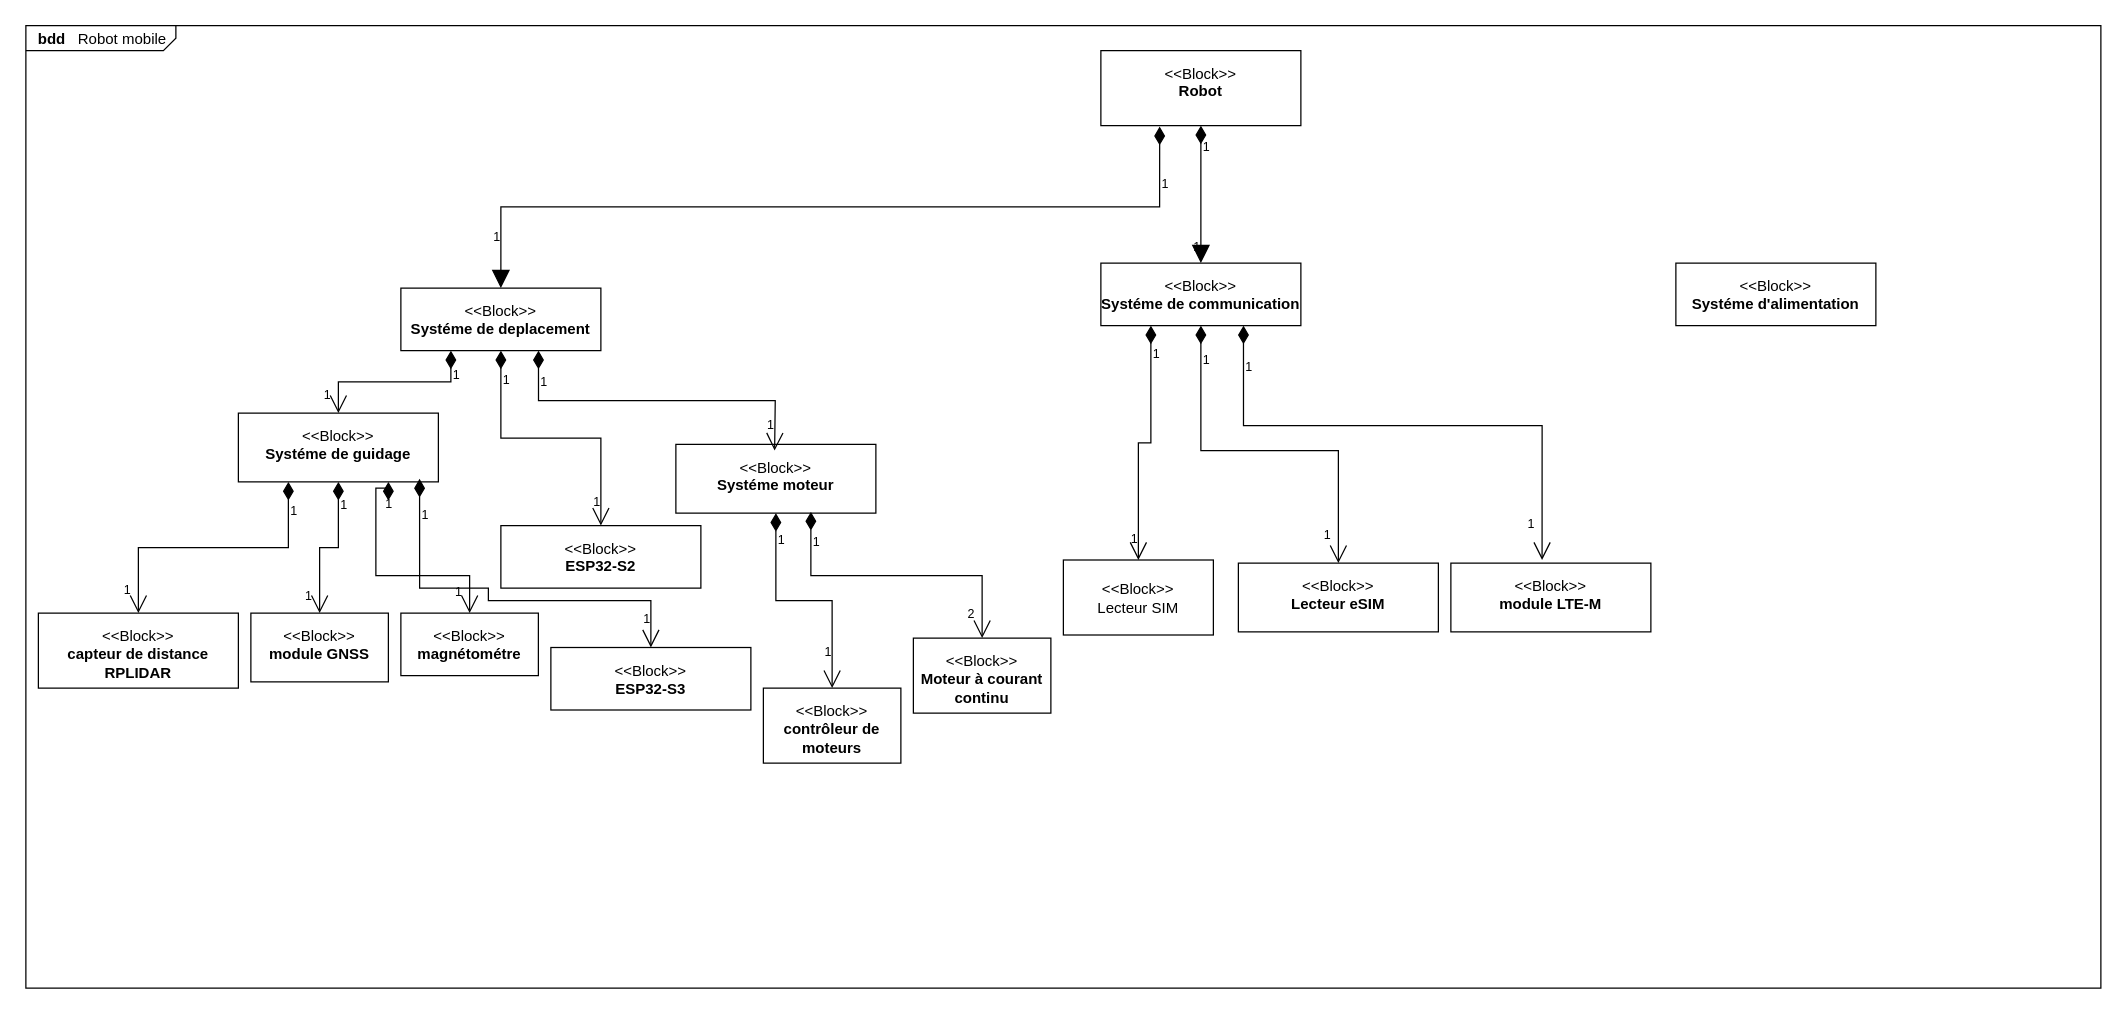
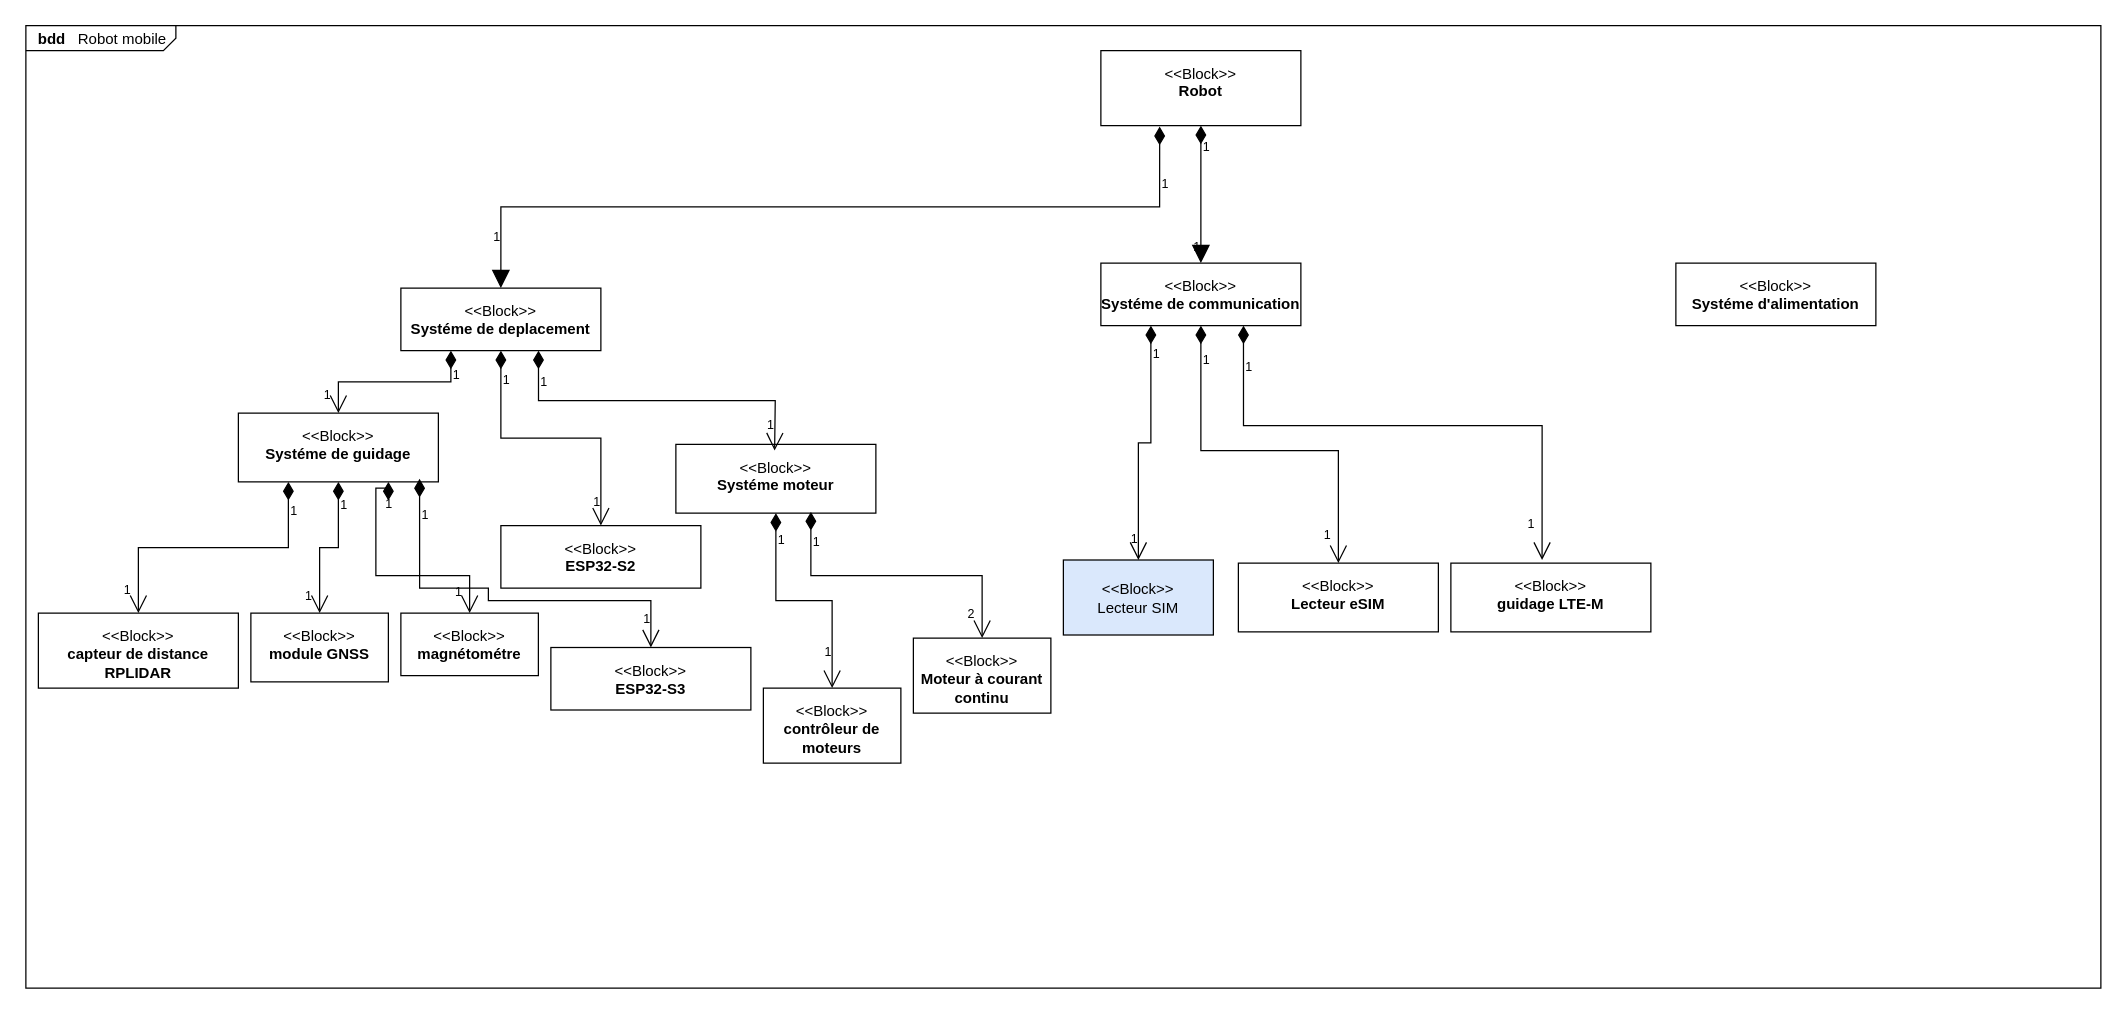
node "<<Block>> module LTE-M": label "<<Block>> module LTE-M" -> "<<Block>> guidage LTE-M"
node "<<Block>> Lecteur SIM": fillcolor #ffffff -> #dae8fc
